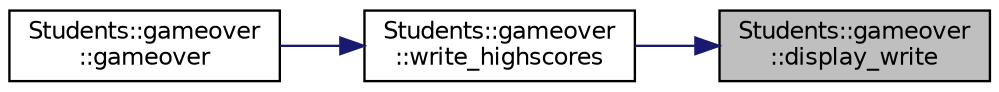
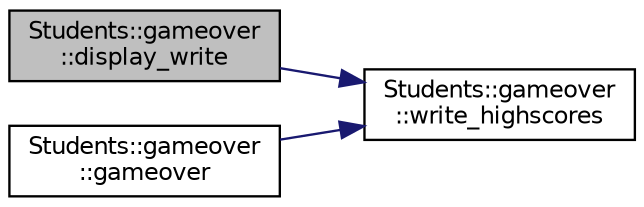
edge "Students::gameover ::write_highscores" -> "Students::gameover ::display_write": reversed
